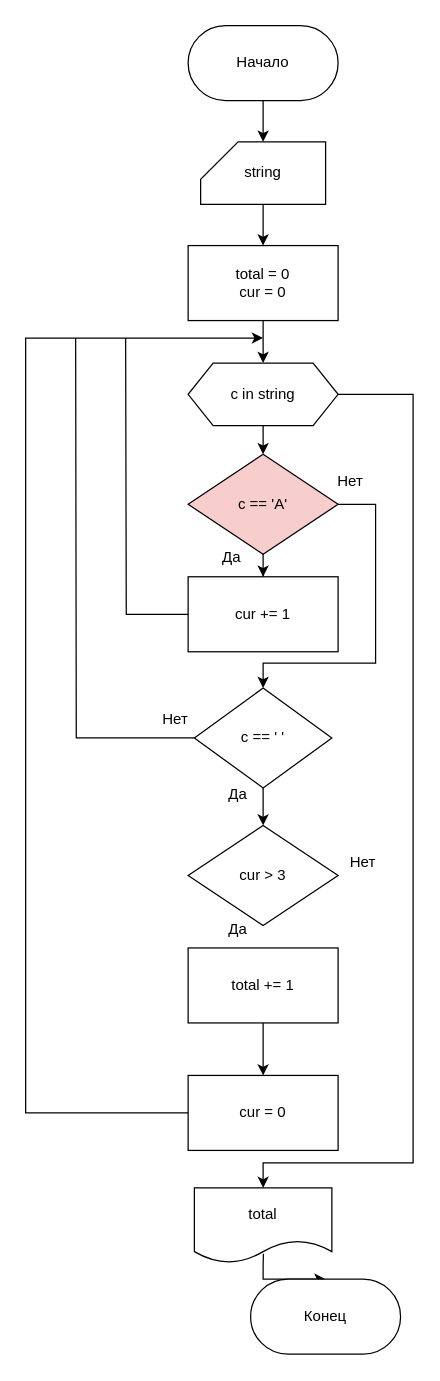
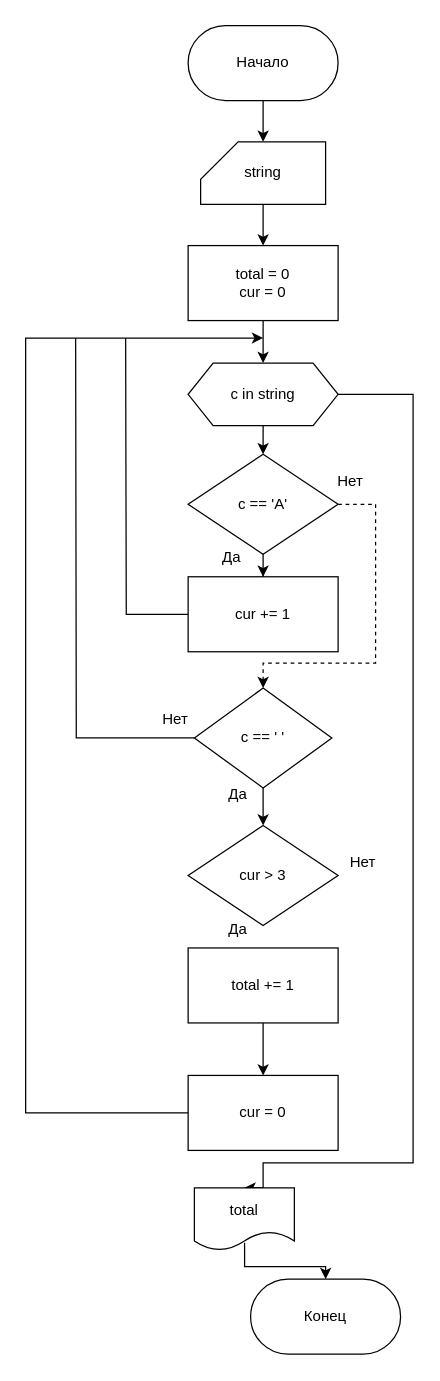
node "c == 'A'": fillcolor #f8cecc -> #ffffff
edge "c == 'A'" -> "c == ' '": style solid -> dashed
node "total": size 138x75 -> 100x63
